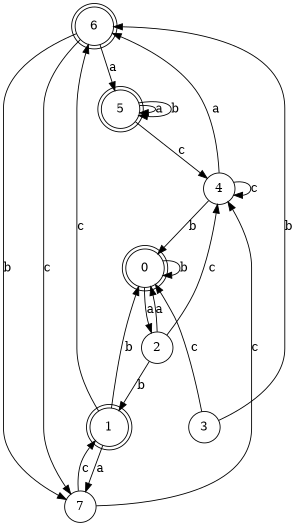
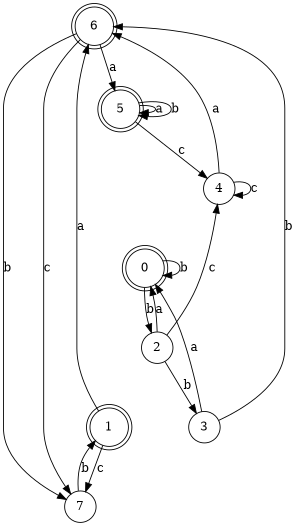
edge "4" -> "0": removed, label "b"
edge "1" -> "6": label "c" -> "a"
edge "0" -> "2": label "a" -> "b"
edge "3" -> "0": label "c" -> "a"
edge "1" -> "0": removed, label "b"
edge "2" -> "1": now "2" -> "3"
edge "7" -> "4": removed, label "c"
edge "7" -> "1": label "c" -> "b"
edge "1" -> "7": label "a" -> "c"
